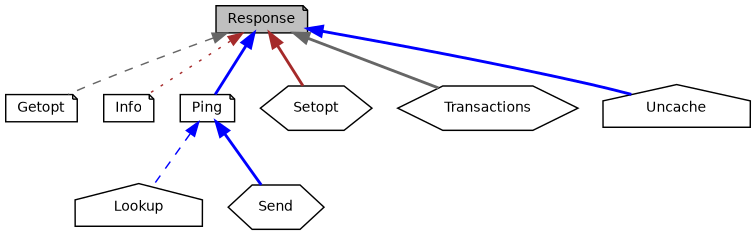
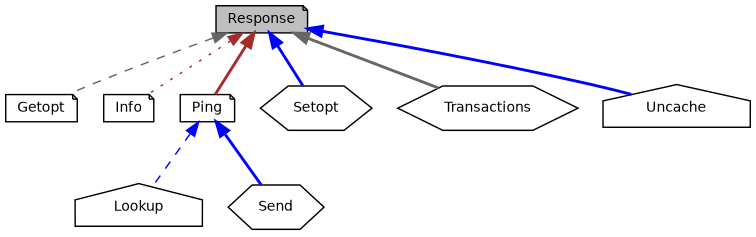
edge "Setopt" -> "Response": color brown -> blue
edge "Ping" -> "Response": color blue -> brown
